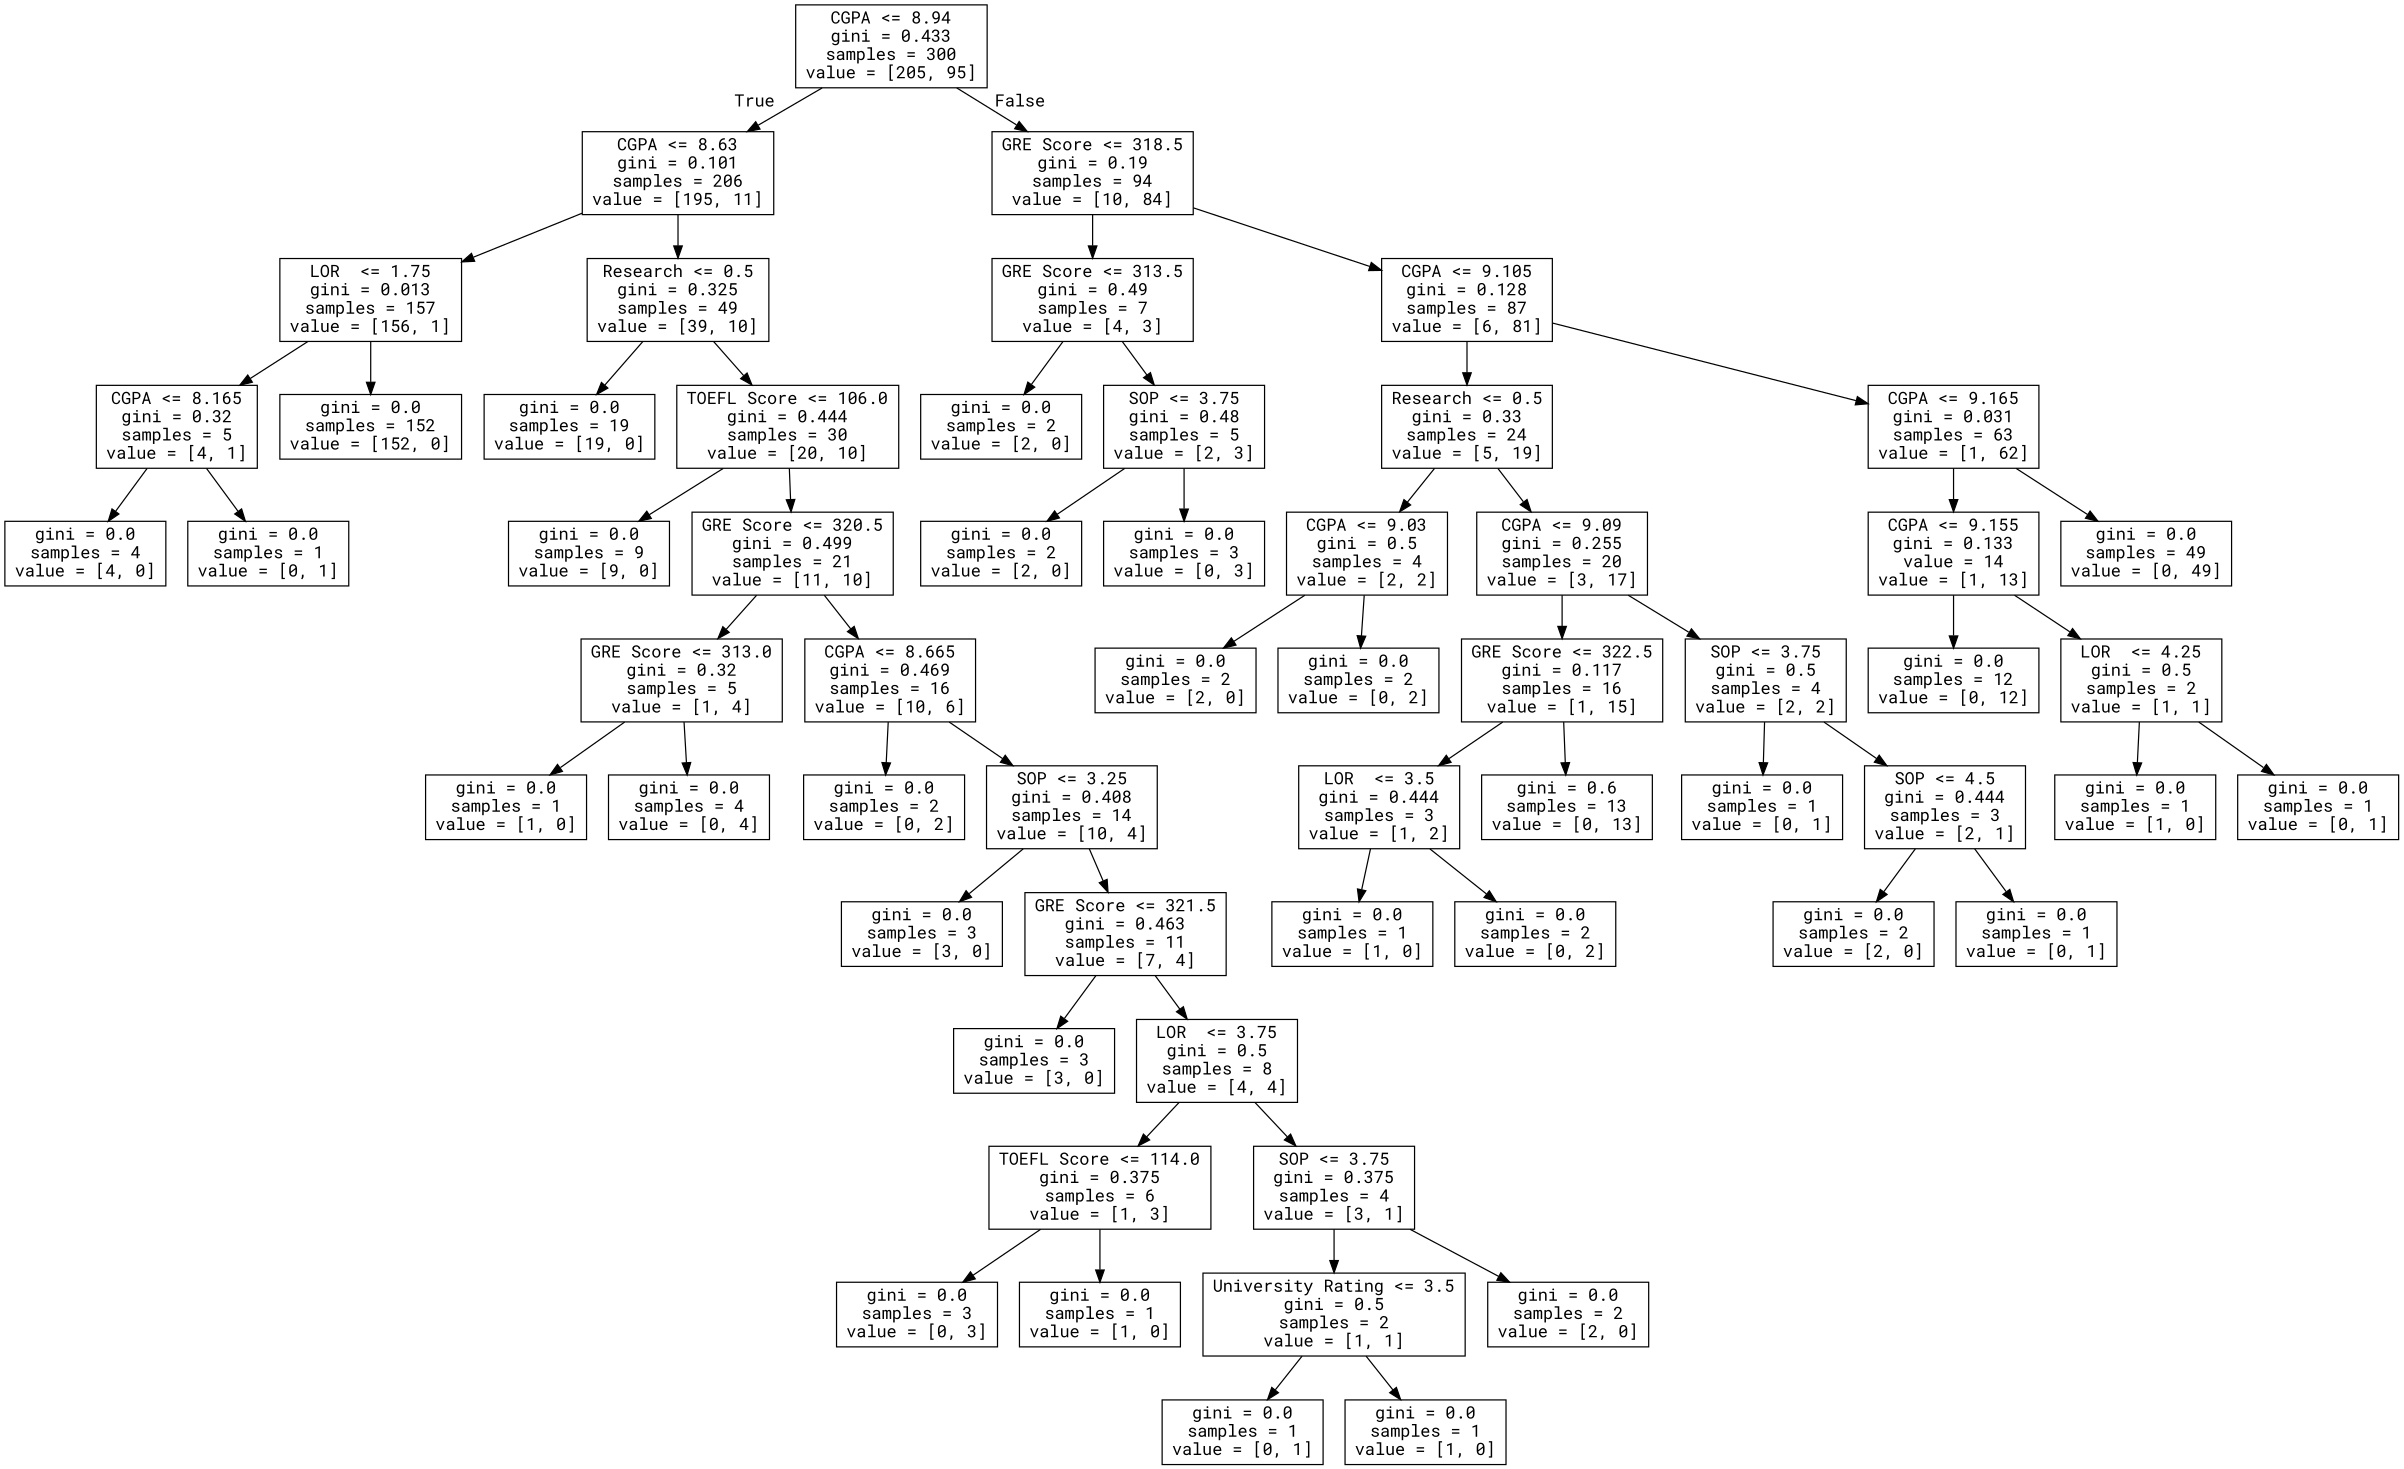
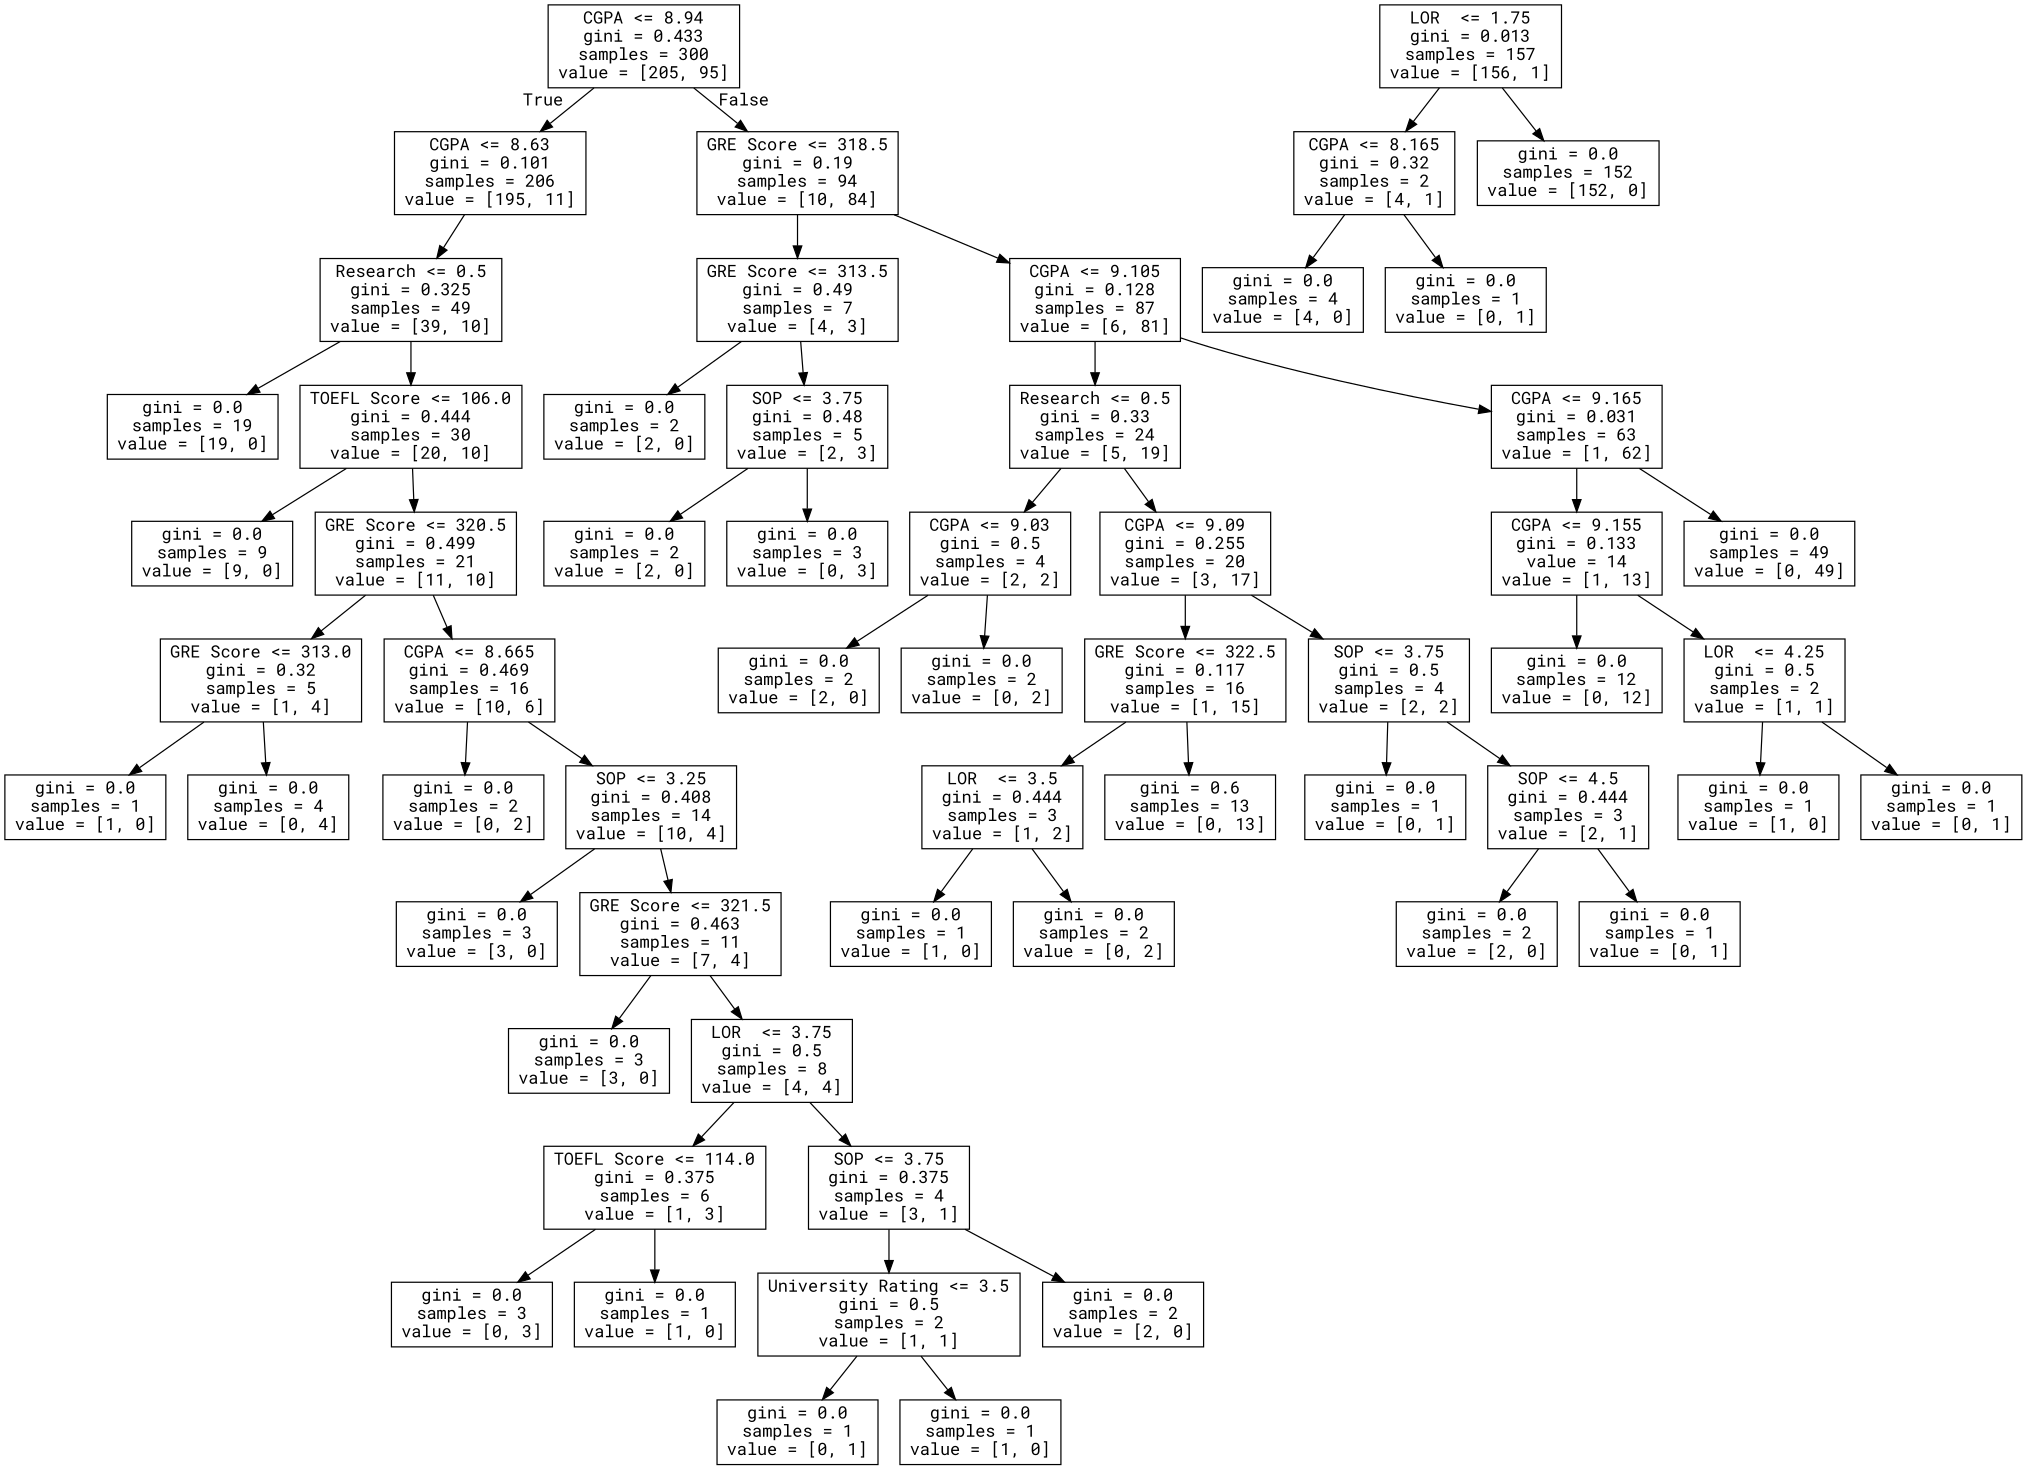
edge "CGPA <= 8.63 gini = 0.101 samples = 206 value = [195, 11]" -> "LOR  <= 1.75 gini = 0.013 samples = 157 value = [156, 1]": removed
node "CGPA <= 8.165 gini = 0.32 samples = 5 value = [4, 1]": label "CGPA <= 8.165 gini = 0.32 samples = 5 value = [4, 1]" -> "CGPA <= 8.165 gini = 0.32 samples = 2 value = [4, 1]"
